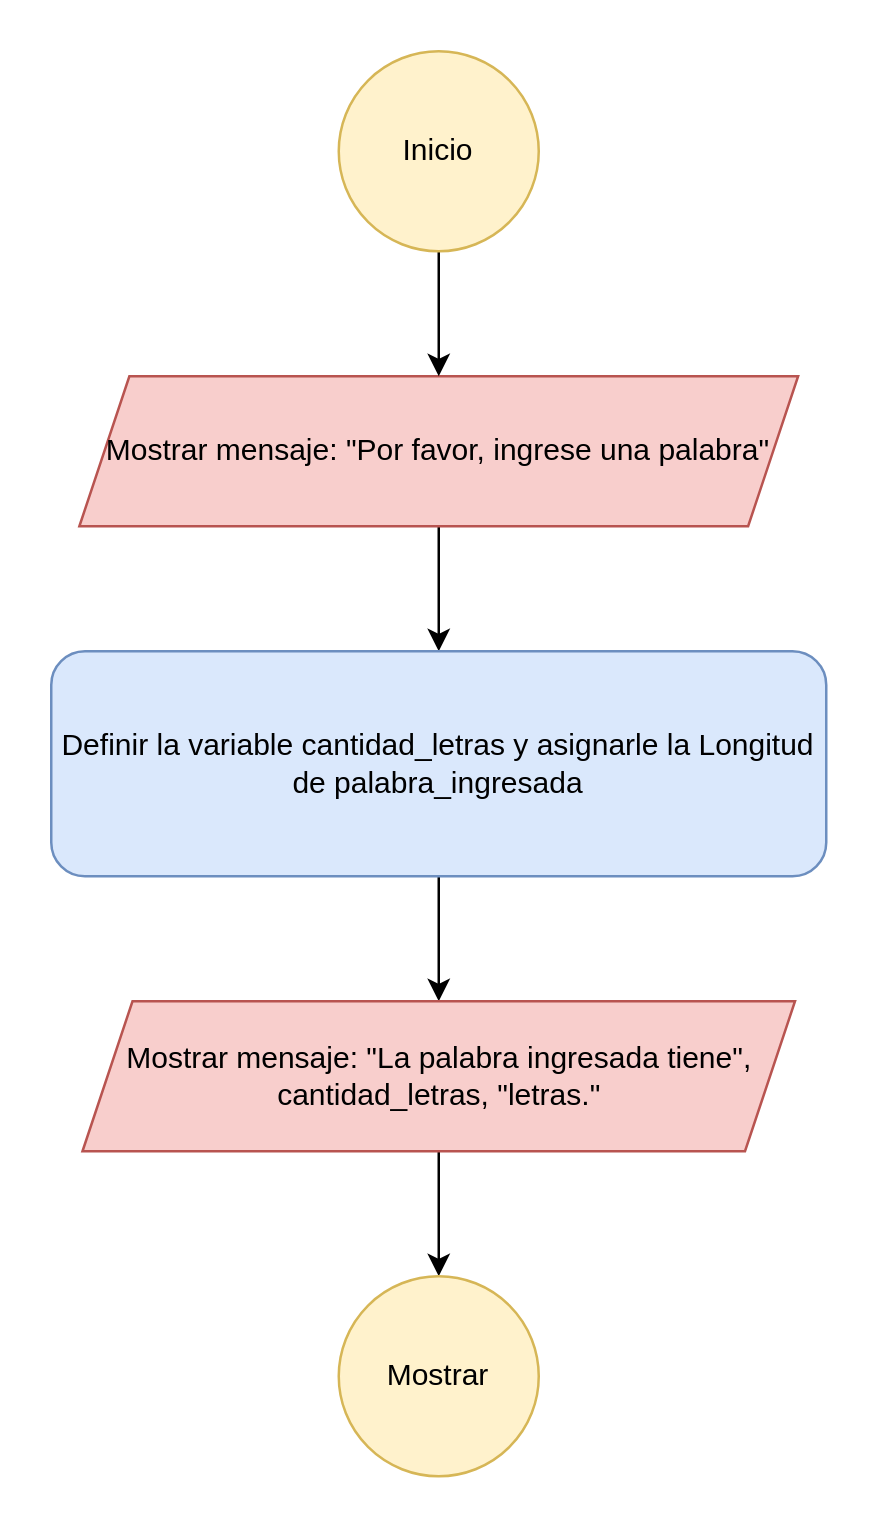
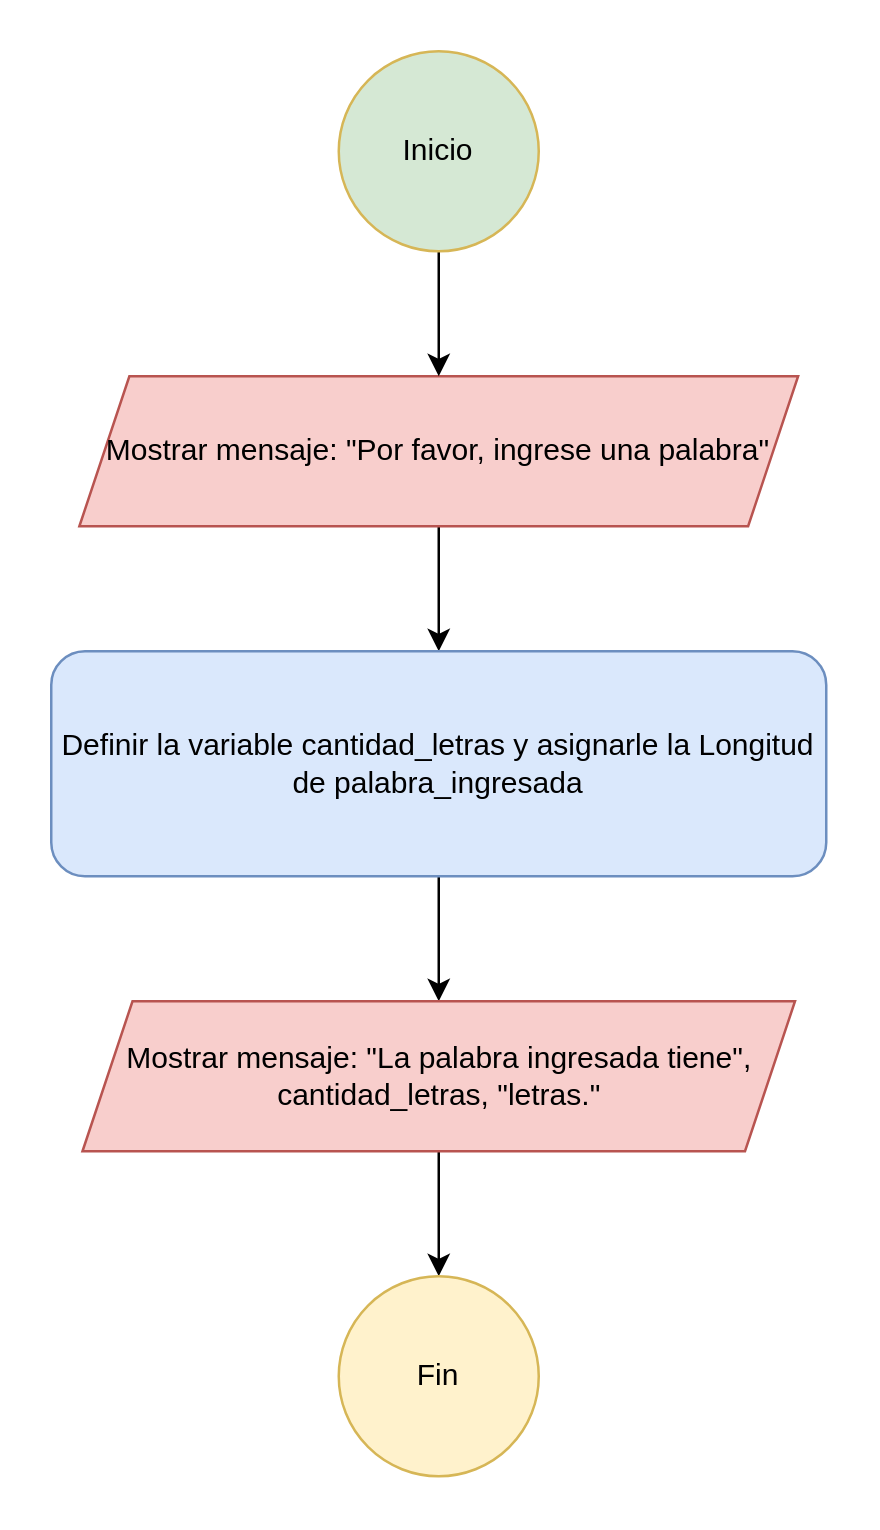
node "Inicio": fillcolor #fff2cc -> #d5e8d4
node "Mostrar": label "Mostrar" -> "Fin"
